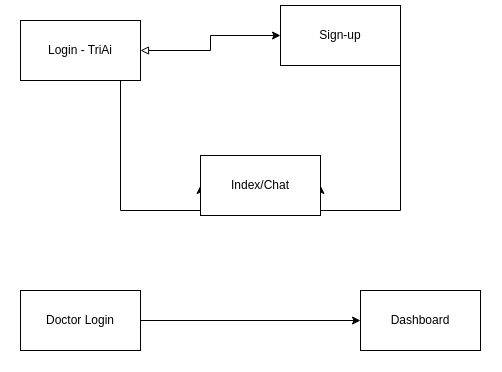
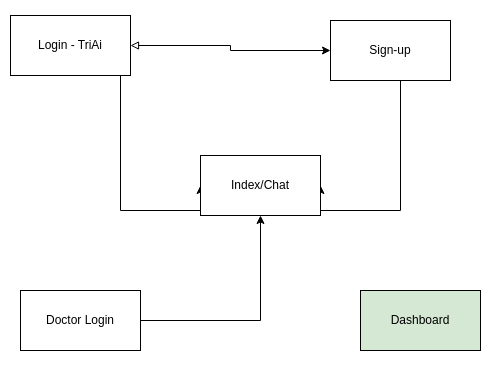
node "Sign-up": moved (341, 36) -> (391, 51)
node "Login - TriAi": moved (81, 51) -> (71, 46)
edge "Doctor Login" -> "Dashboard": now "Doctor Login" -> "Index/Chat"
node "Dashboard": fillcolor #ffffff -> #d5e8d4
